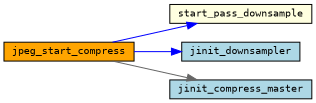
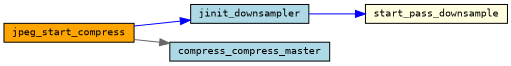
edge "jpeg_start_compress" -> "start_pass_downsample": now "jinit_downsampler" -> "start_pass_downsample"
node "jinit_compress_master": label "jinit_compress_master" -> "compress_compress_master"
